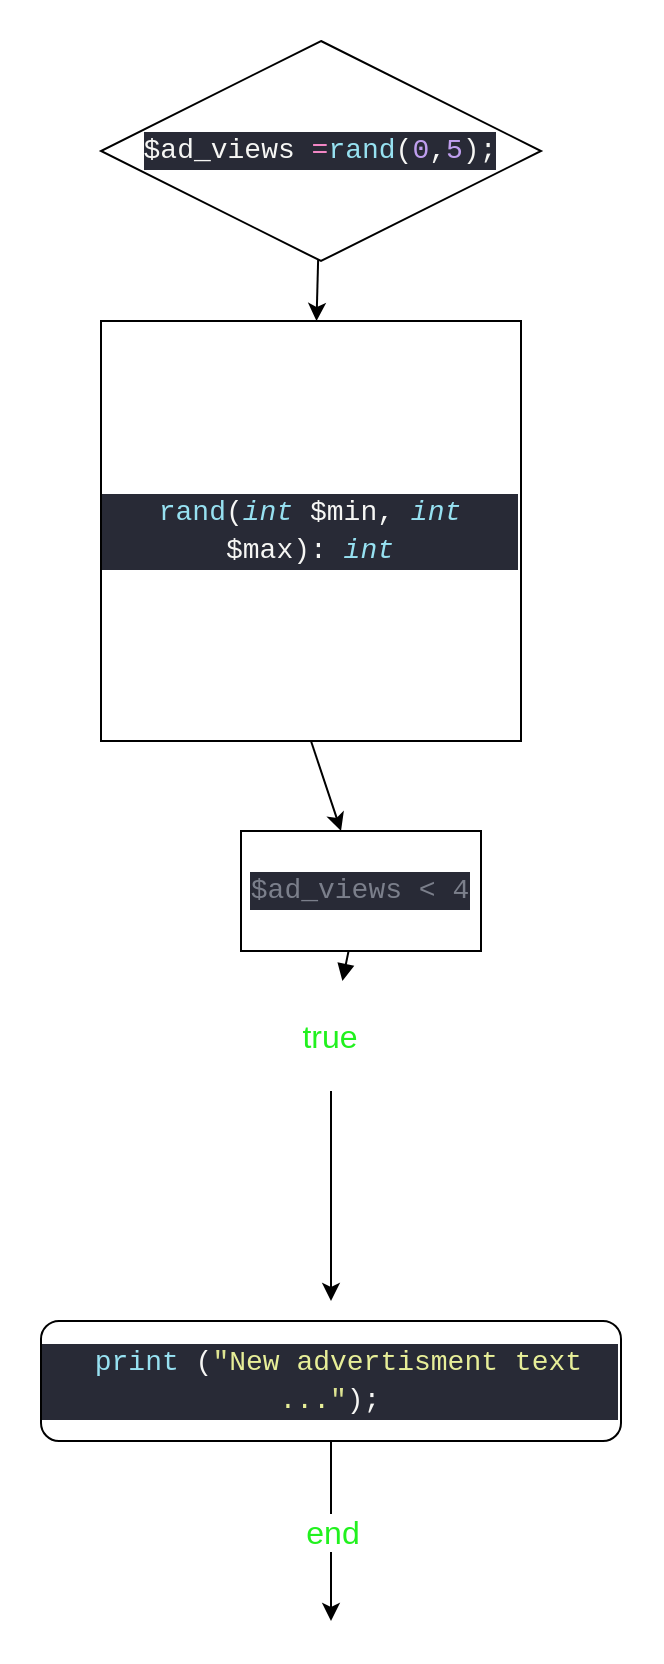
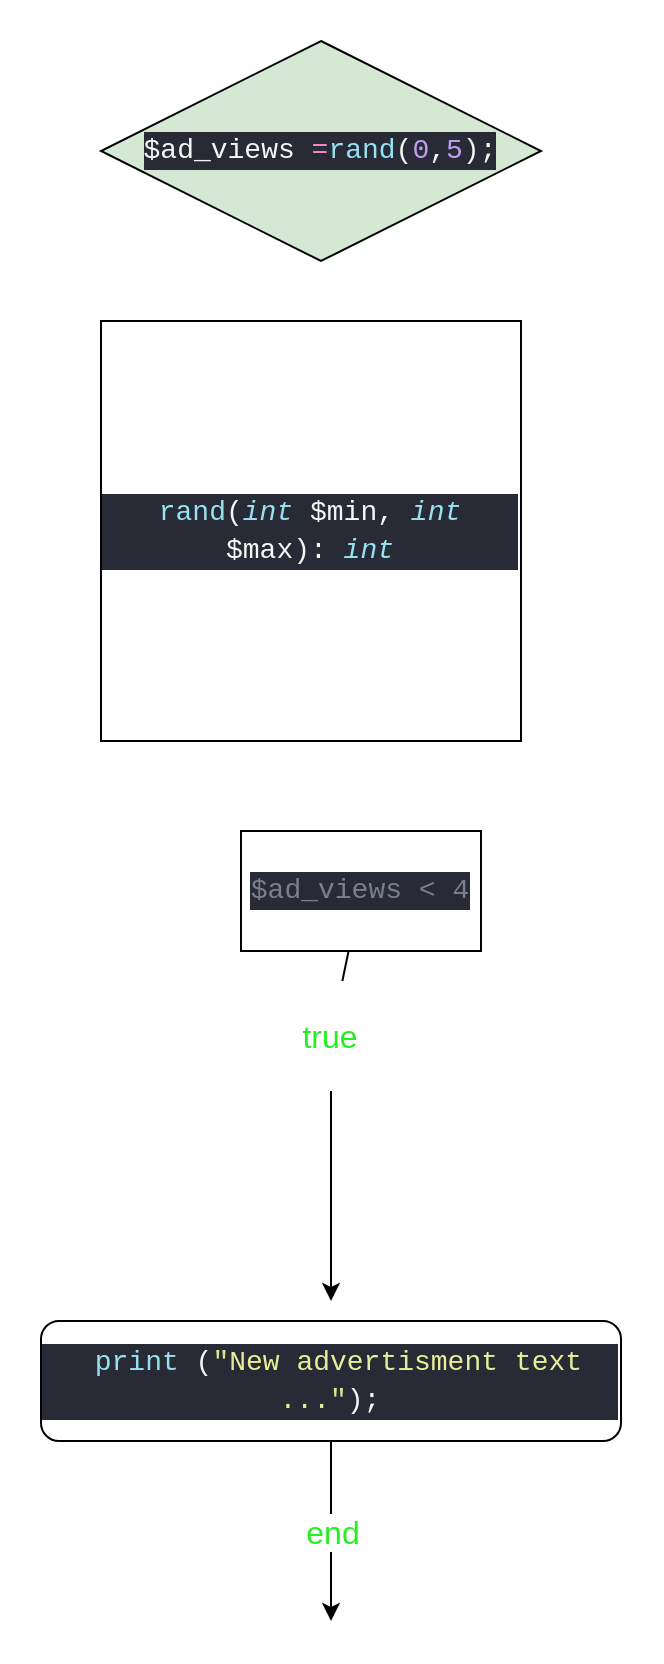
node "$ad_views =rand(0,5);": fillcolor #ffffff -> #d5e8d4
edge "$ad_views =rand(0,5);" -> "rand(int $min, int $max): int": removed
edge "rand(int $min, int $max): int" -> "$ad_views < 4": removed
edge "$ad_views < 4" -> "true": arrowhead block -> none
